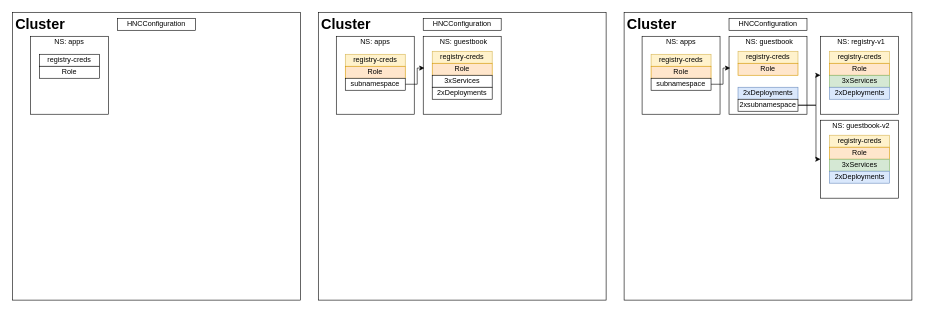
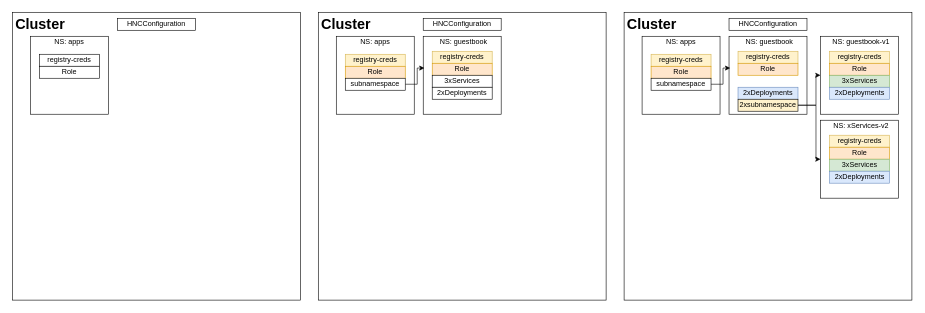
node "NS: registry-v1": label "NS: registry-v1" -> "NS: guestbook-v1"
node "2xsubnamespace": fillcolor #ffffff -> #fff2cc
node "NS: guestbook-v2": label "NS: guestbook-v2" -> "NS: xServices-v2"
